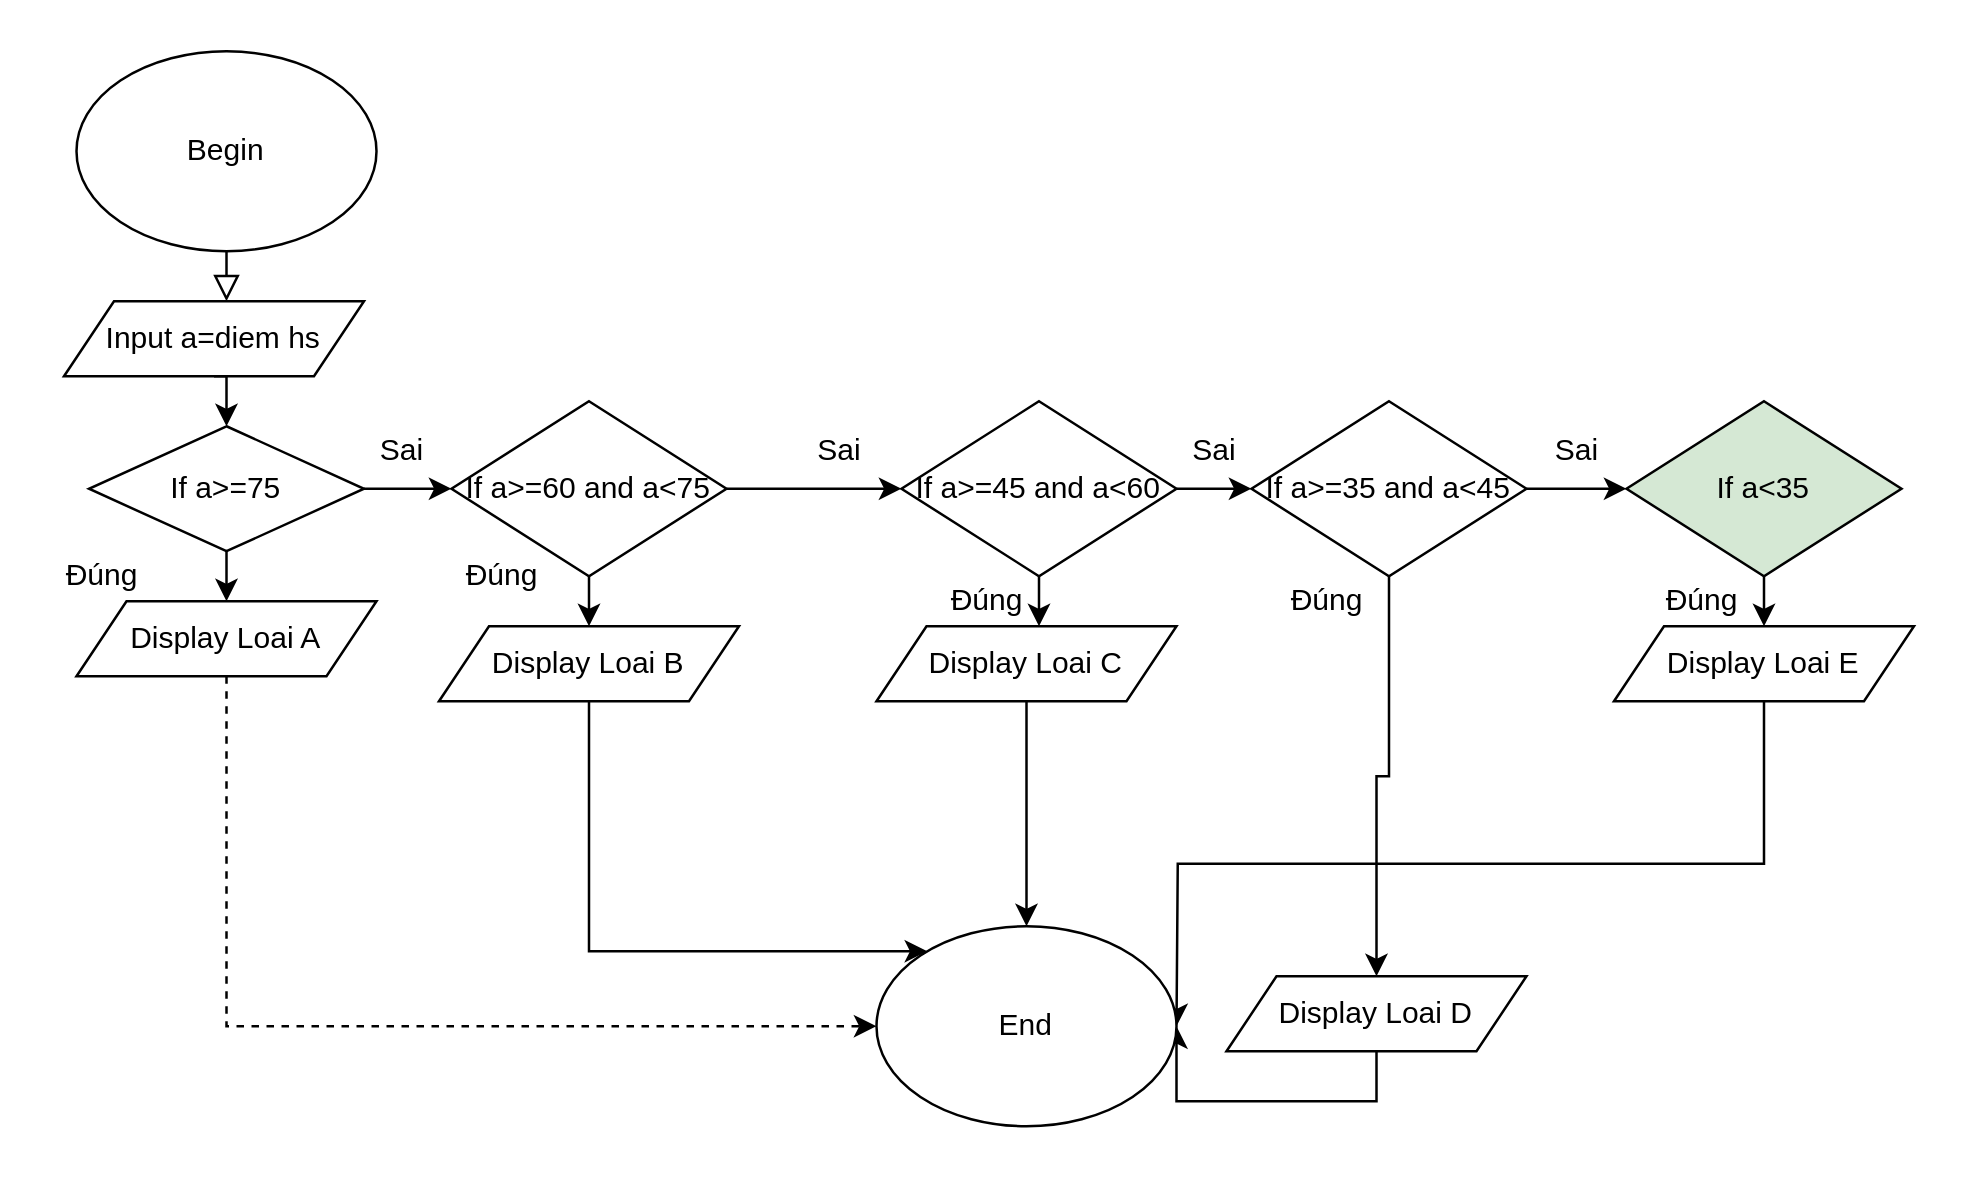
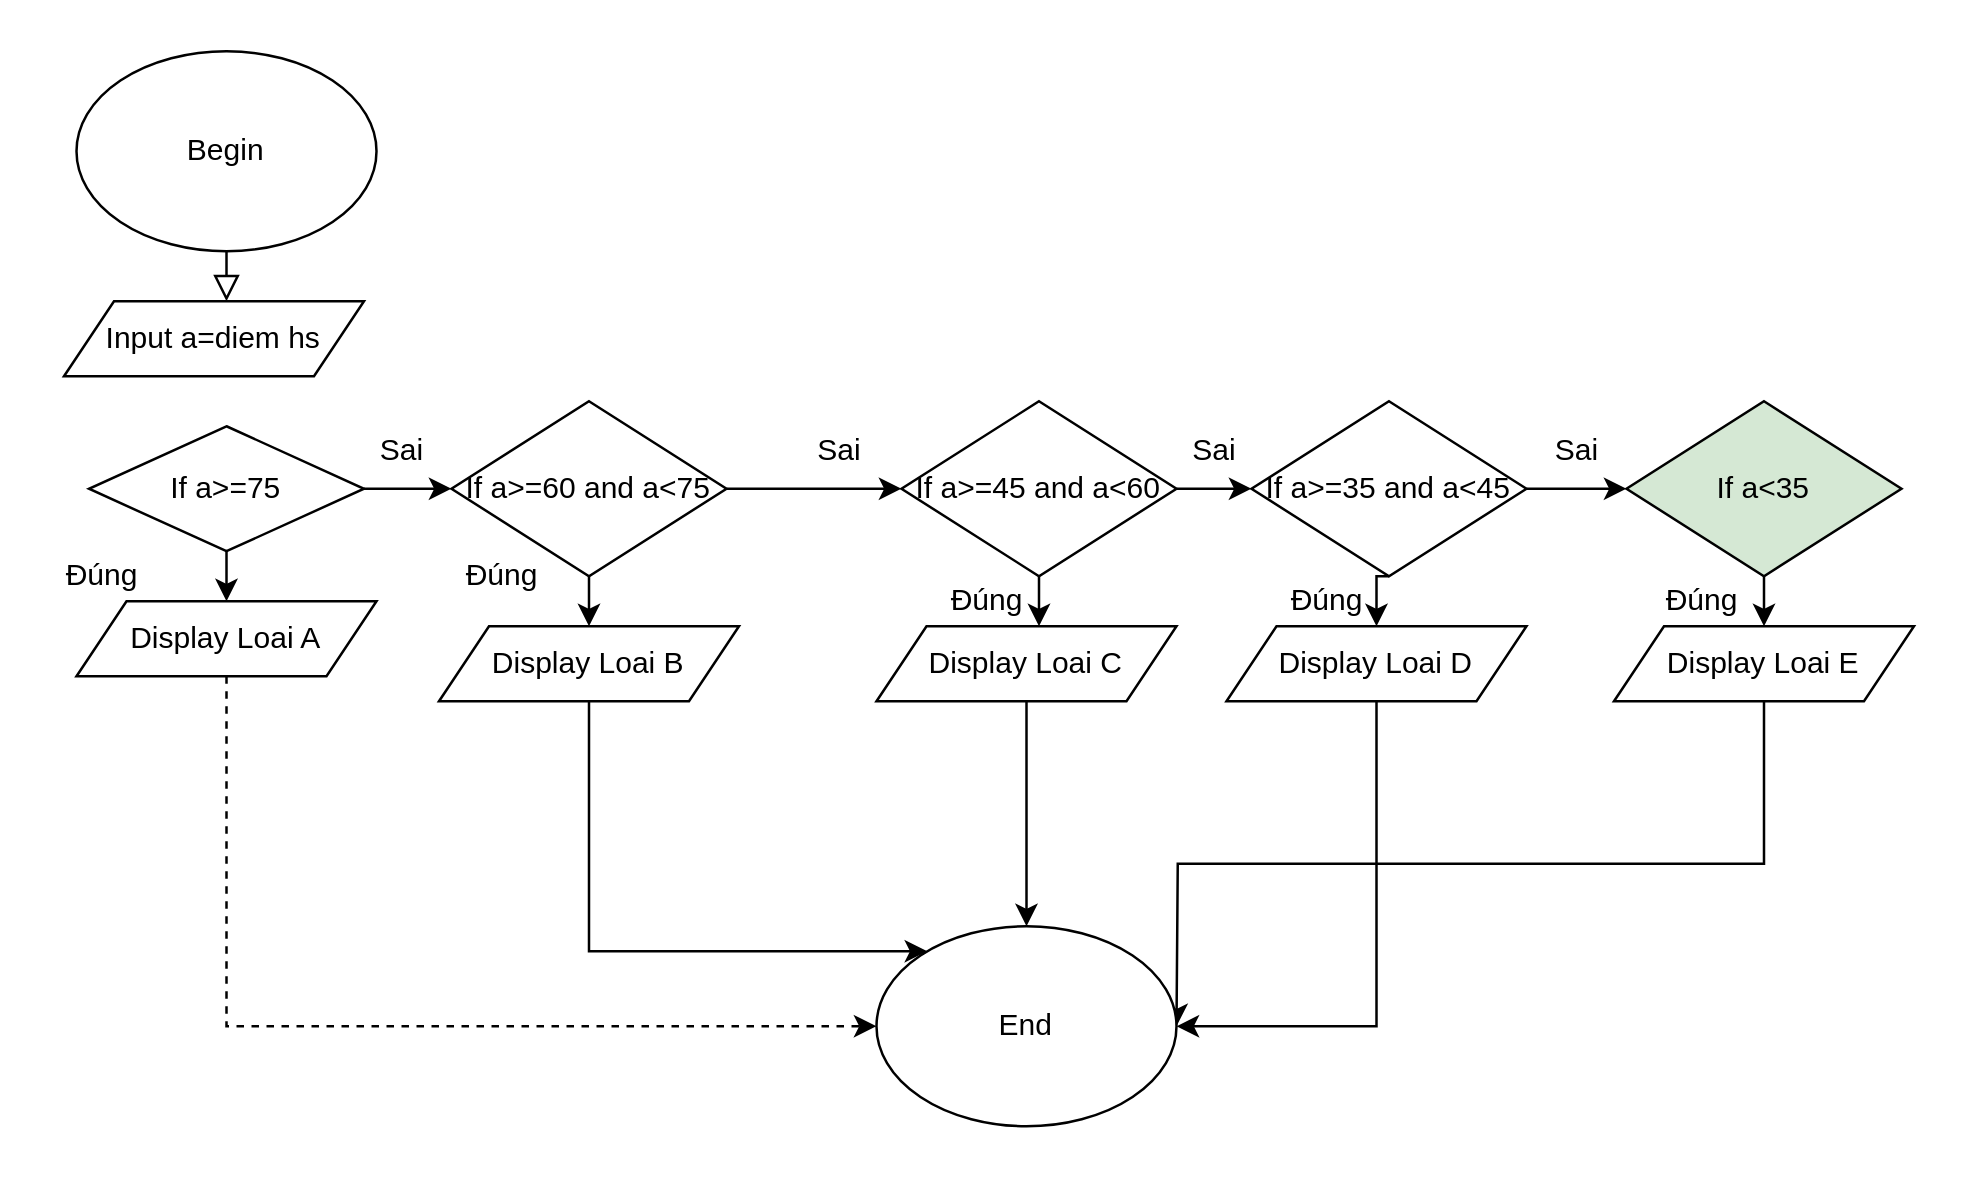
edge "Input a=diem hs" -> "If a>=75": removed
node "Display Loai D": moved (1376, 1014) -> (1376, 664)
